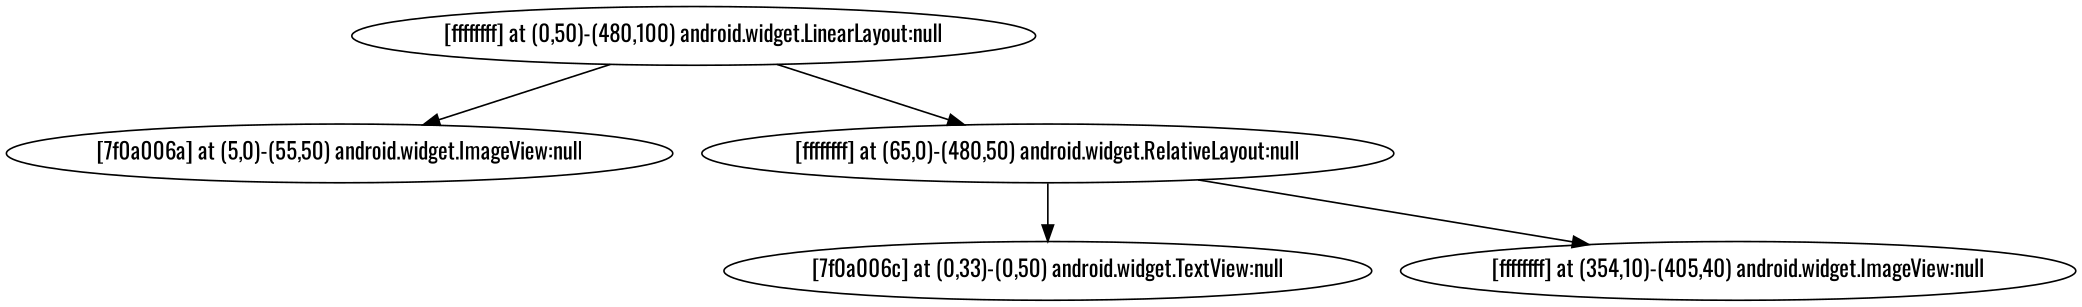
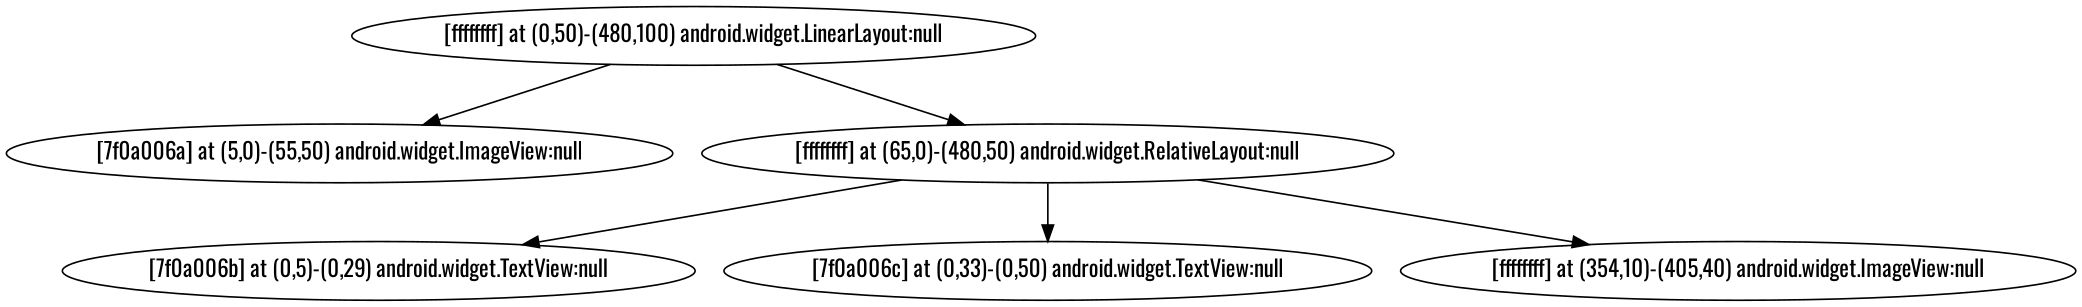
node "[7f0a006b] at (0,5)-(0,29) android.widget.TextView:null": added
